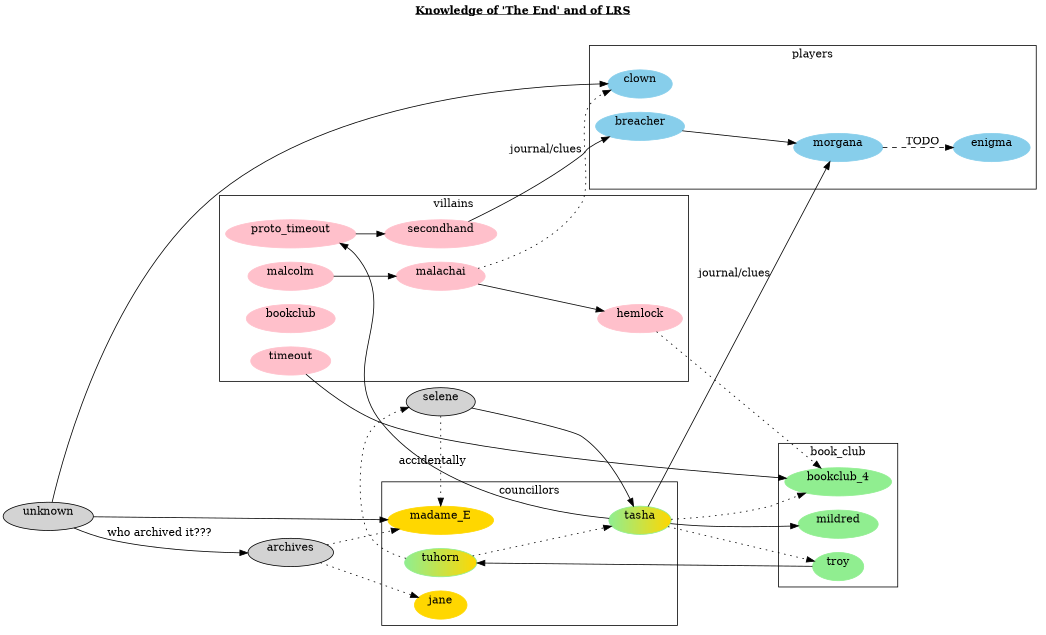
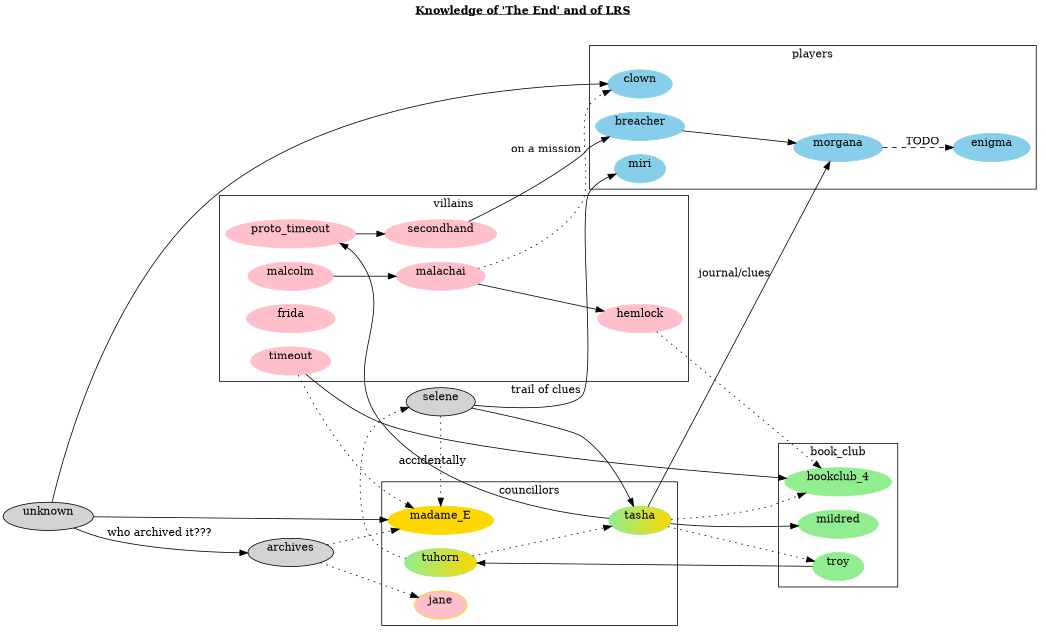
edge "secondhand" -> "breacher": label "journal/clues" -> "on a mission"
node "miri": added
node "bookclub": label "bookclub" -> "frida"
edge "timeout" -> "madame_E": added
node "jane": fillcolor gold -> pink
